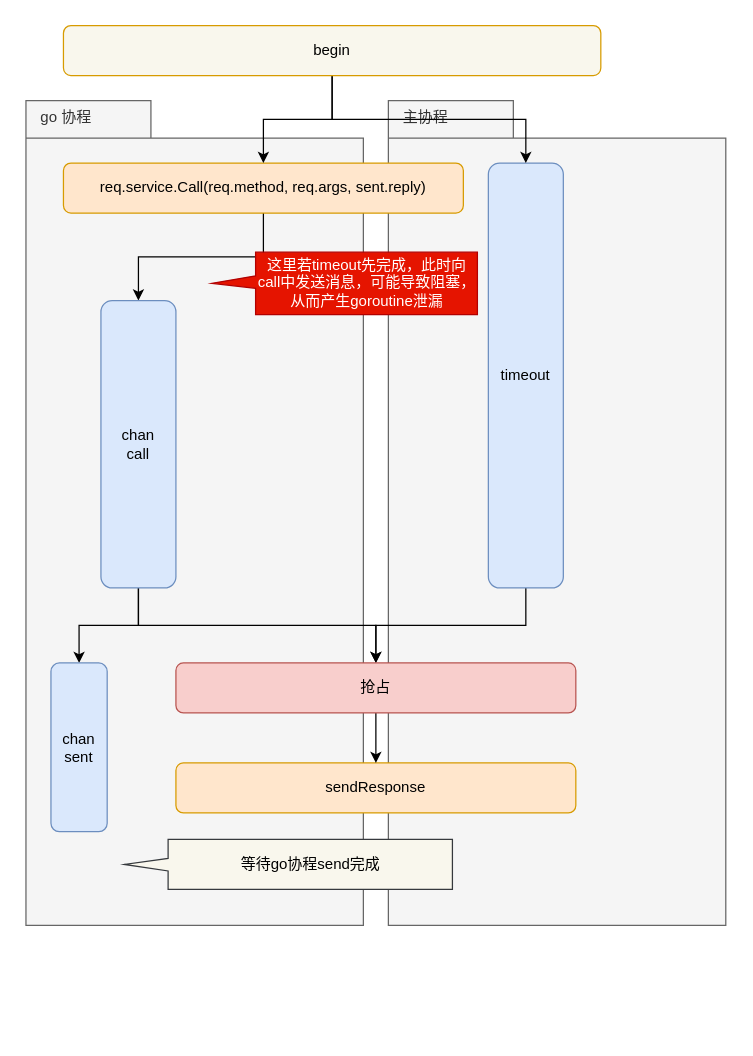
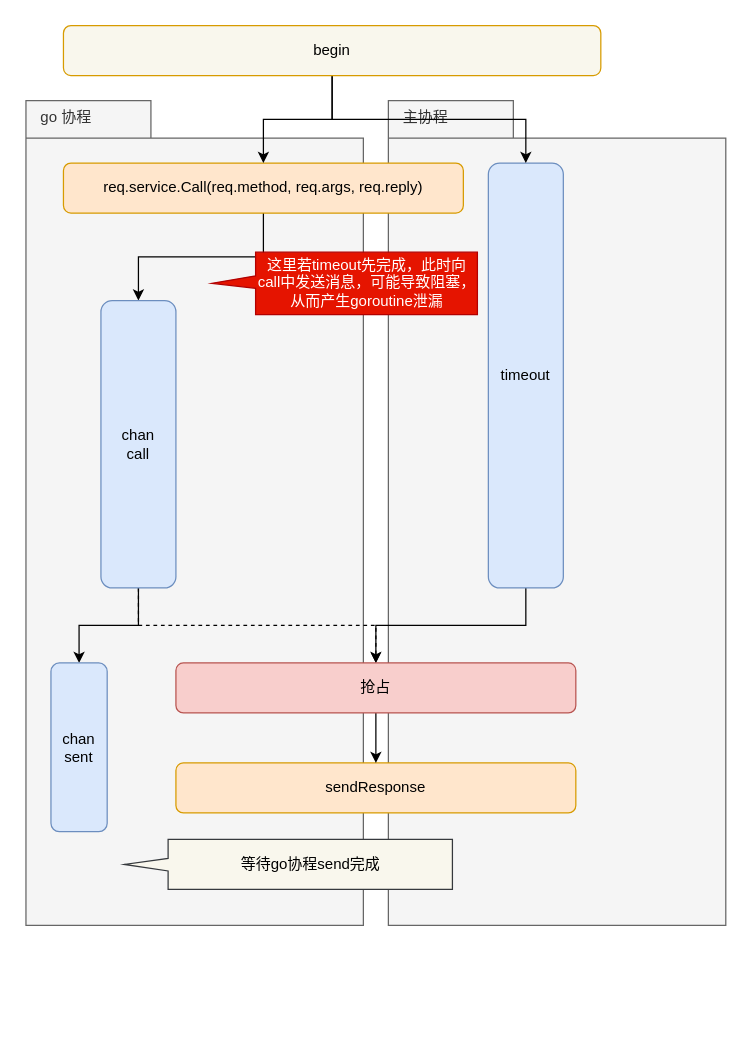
node "req.service.Call(req.method, req.args, sent.reply)": label "req.service.Call(req.method, req.args, sent.reply)" -> "req.service.Call(req.method, req.args, req.reply)"
edge "chan call" -> "抢占": style solid -> dashed
edge "timeout" -> "抢占": arrowhead classic -> open
